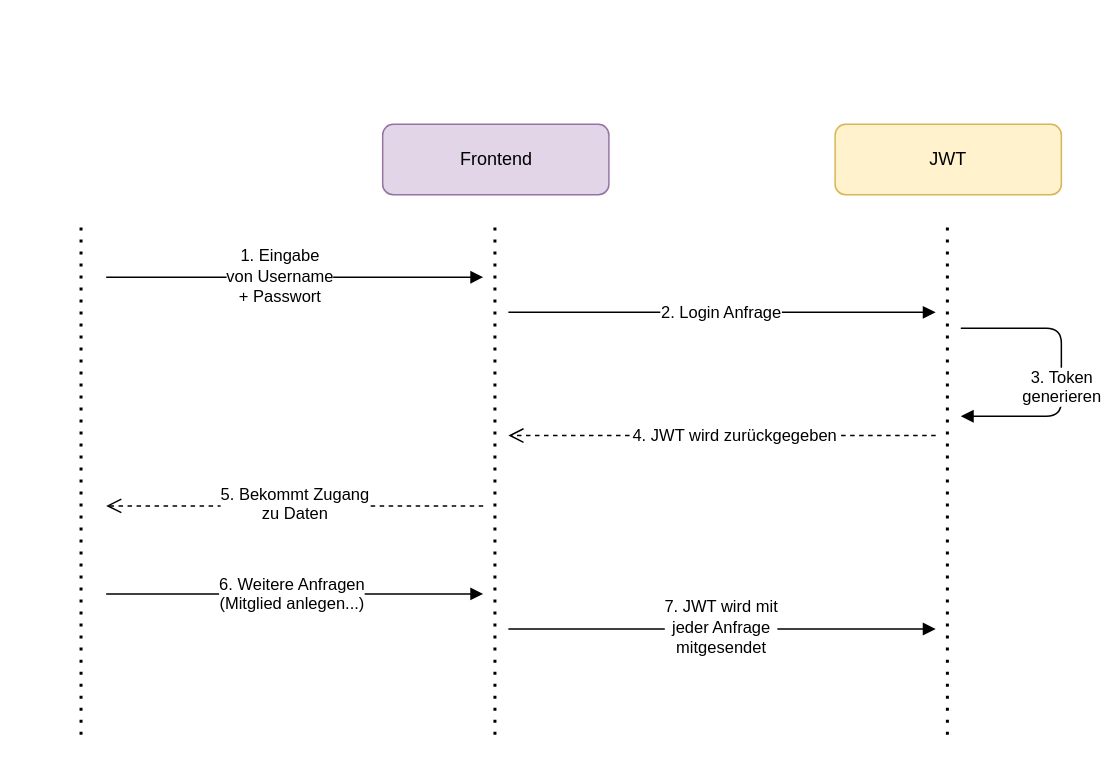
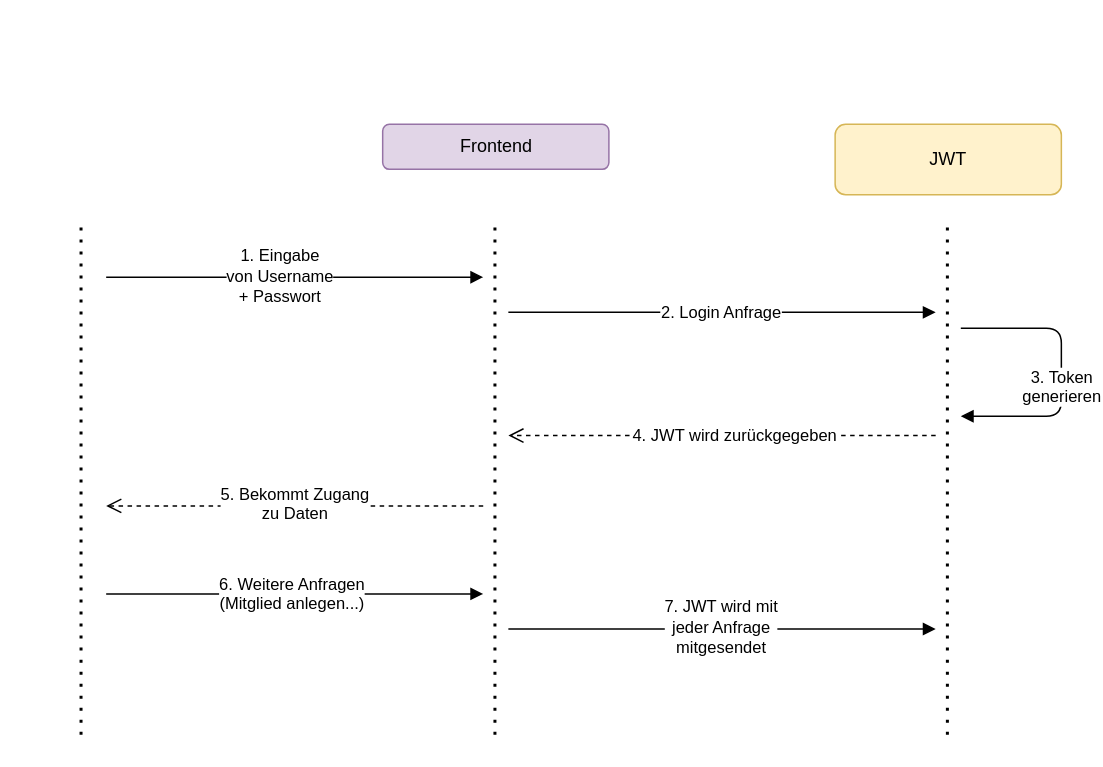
node "Frontend": size 226x70 -> 226x45
